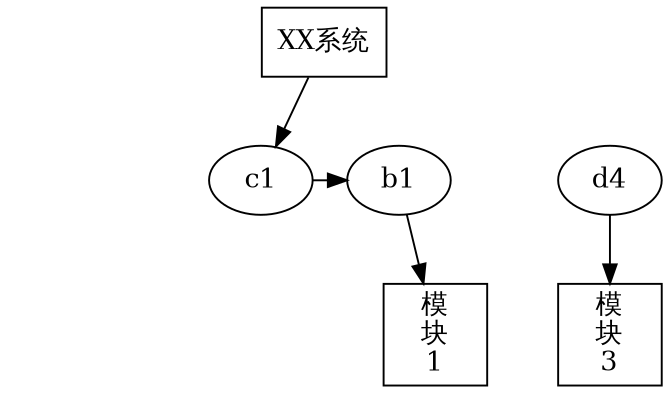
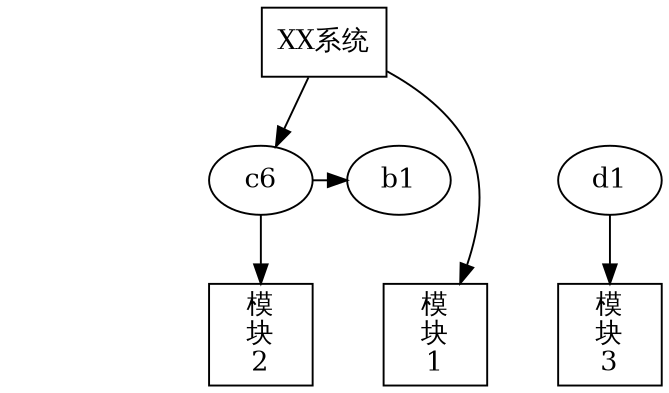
node "c1": label "c1" -> "c6"
node "d4": label "d4" -> "d1"
edge "b1" -> "模 块 1": now "XX系统" -> "模 块 1"
node "模 块 2": added
